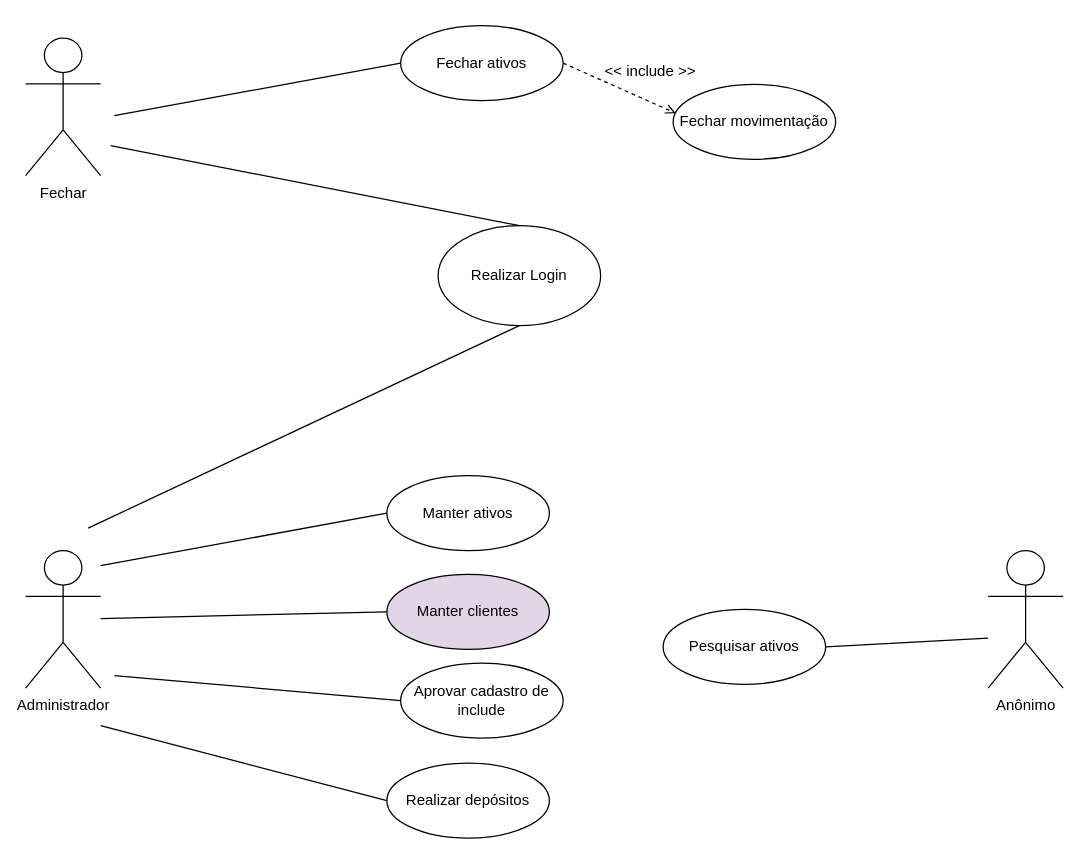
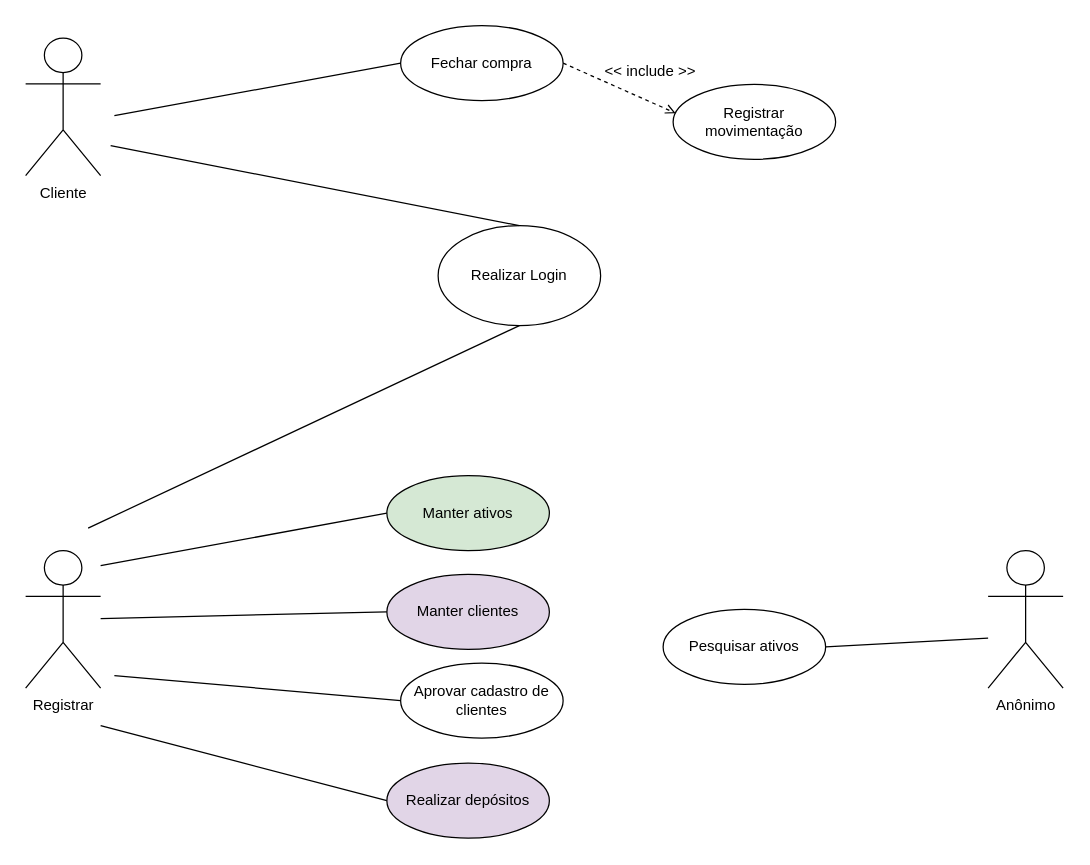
node "Fechar ativos": label "Fechar ativos" -> "Fechar compra"
node "Fechar movimentação": label "Fechar movimentação" -> "Registrar movimentação"
node "Fechar": label "Fechar" -> "Cliente"
node "Manter ativos": fillcolor #ffffff -> #d5e8d4
node "Aprovar cadastro de include": label "Aprovar cadastro de include" -> "Aprovar cadastro de clientes"
node "Administrador": label "Administrador" -> "Registrar"
node "Realizar depósitos": fillcolor #ffffff -> #e1d5e7
